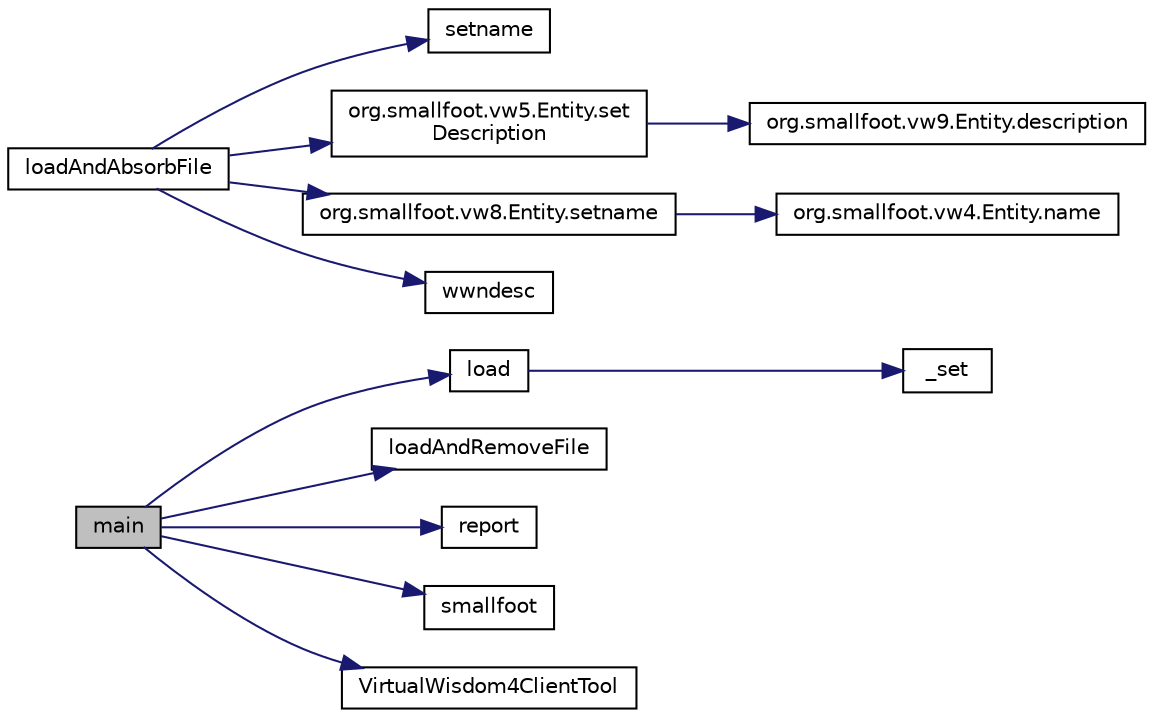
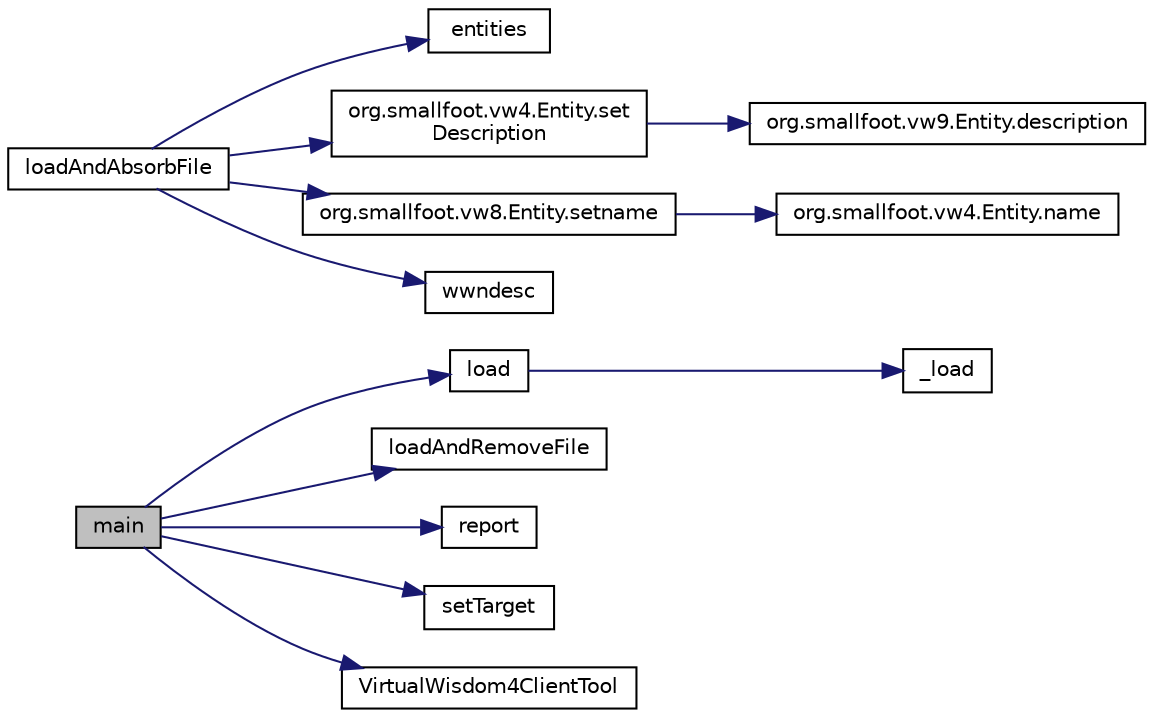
node "setname": label "setname" -> "entities"
node "org.smallfoot.vw5.Entity.set Description": label "org.smallfoot.vw5.Entity.set Description" -> "org.smallfoot.vw4.Entity.set Description"
node "_set": label "_set" -> "_load"
node "smallfoot": label "smallfoot" -> "setTarget"
